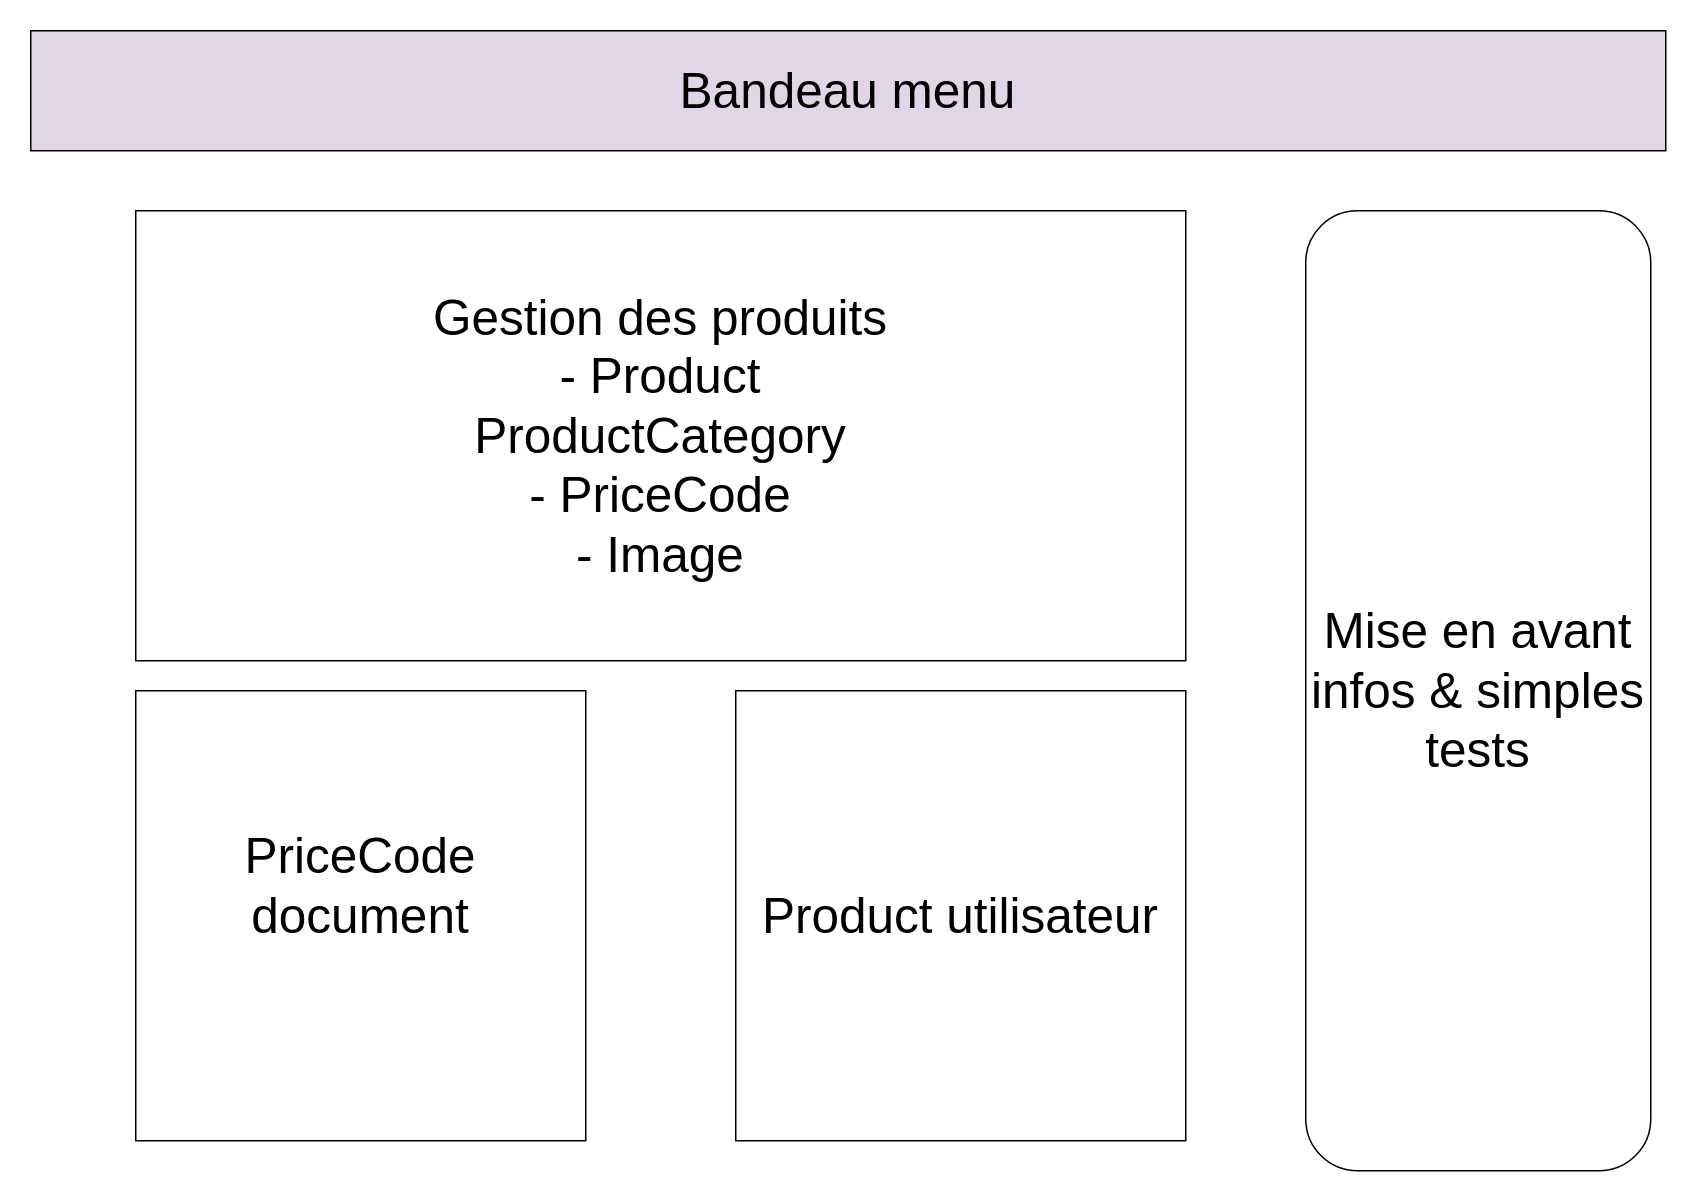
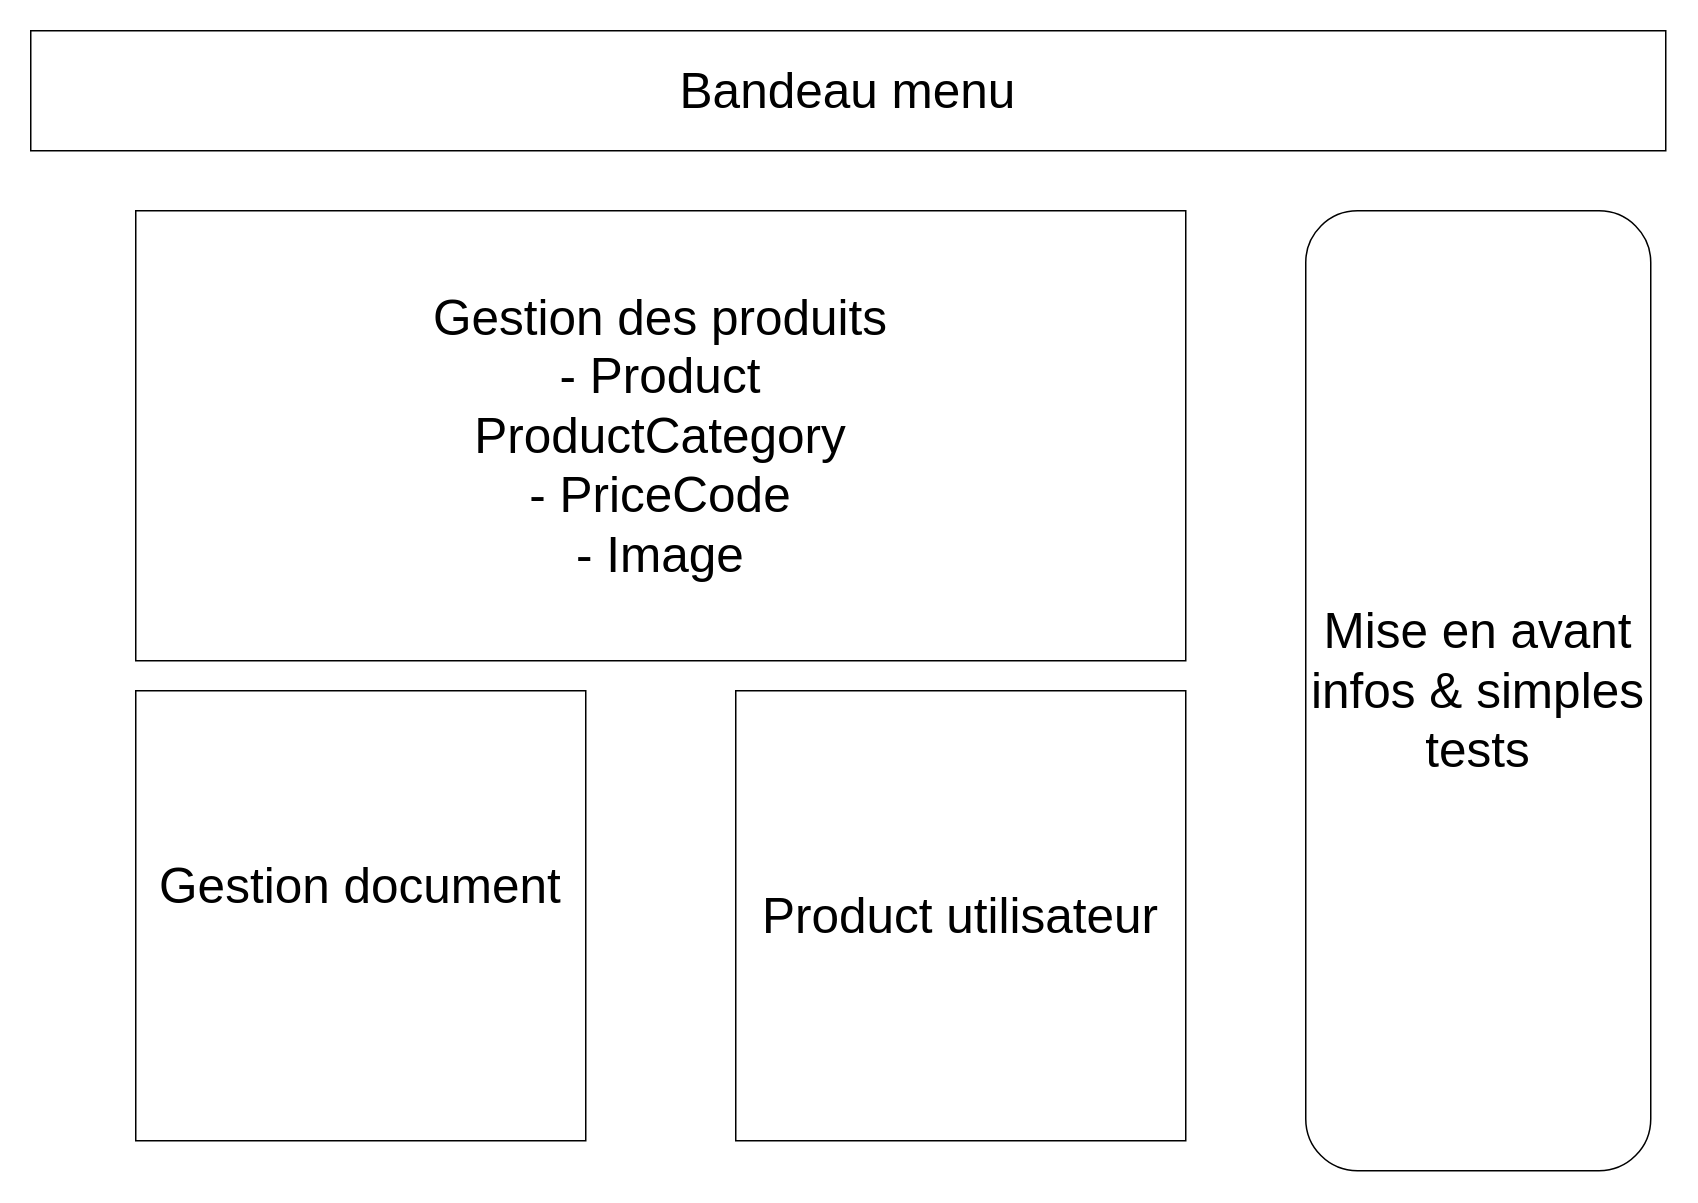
node "Bandeau menu": fillcolor #e1d5e7 -> #ffffff
node "PriceCode document": label "PriceCode document" -> "Gestion document"
